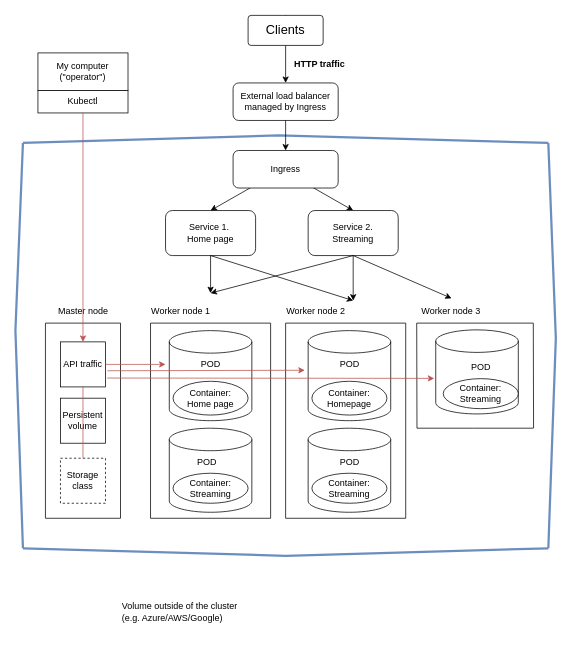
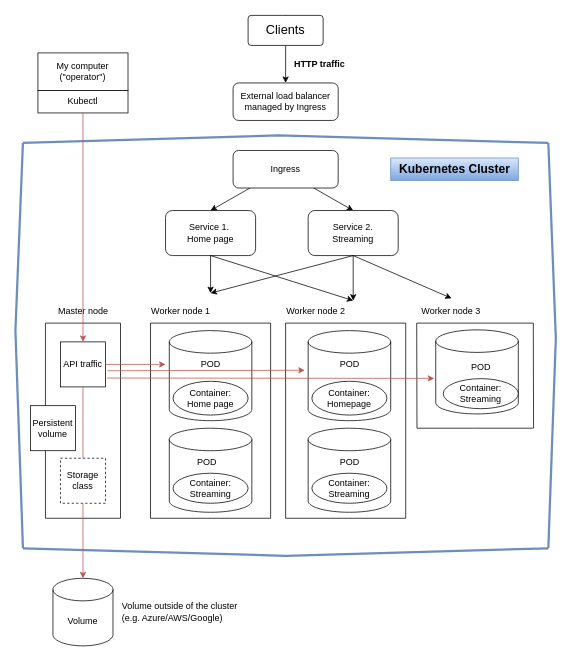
edge "External load balancer managed by Ingress" -> "Ingress": removed
node "Kubernetes Cluster": added
node "Persistent volume": moved (83, 420) -> (53, 428)
edge "Storage class" -> "Volume": added
node "Volume": added
